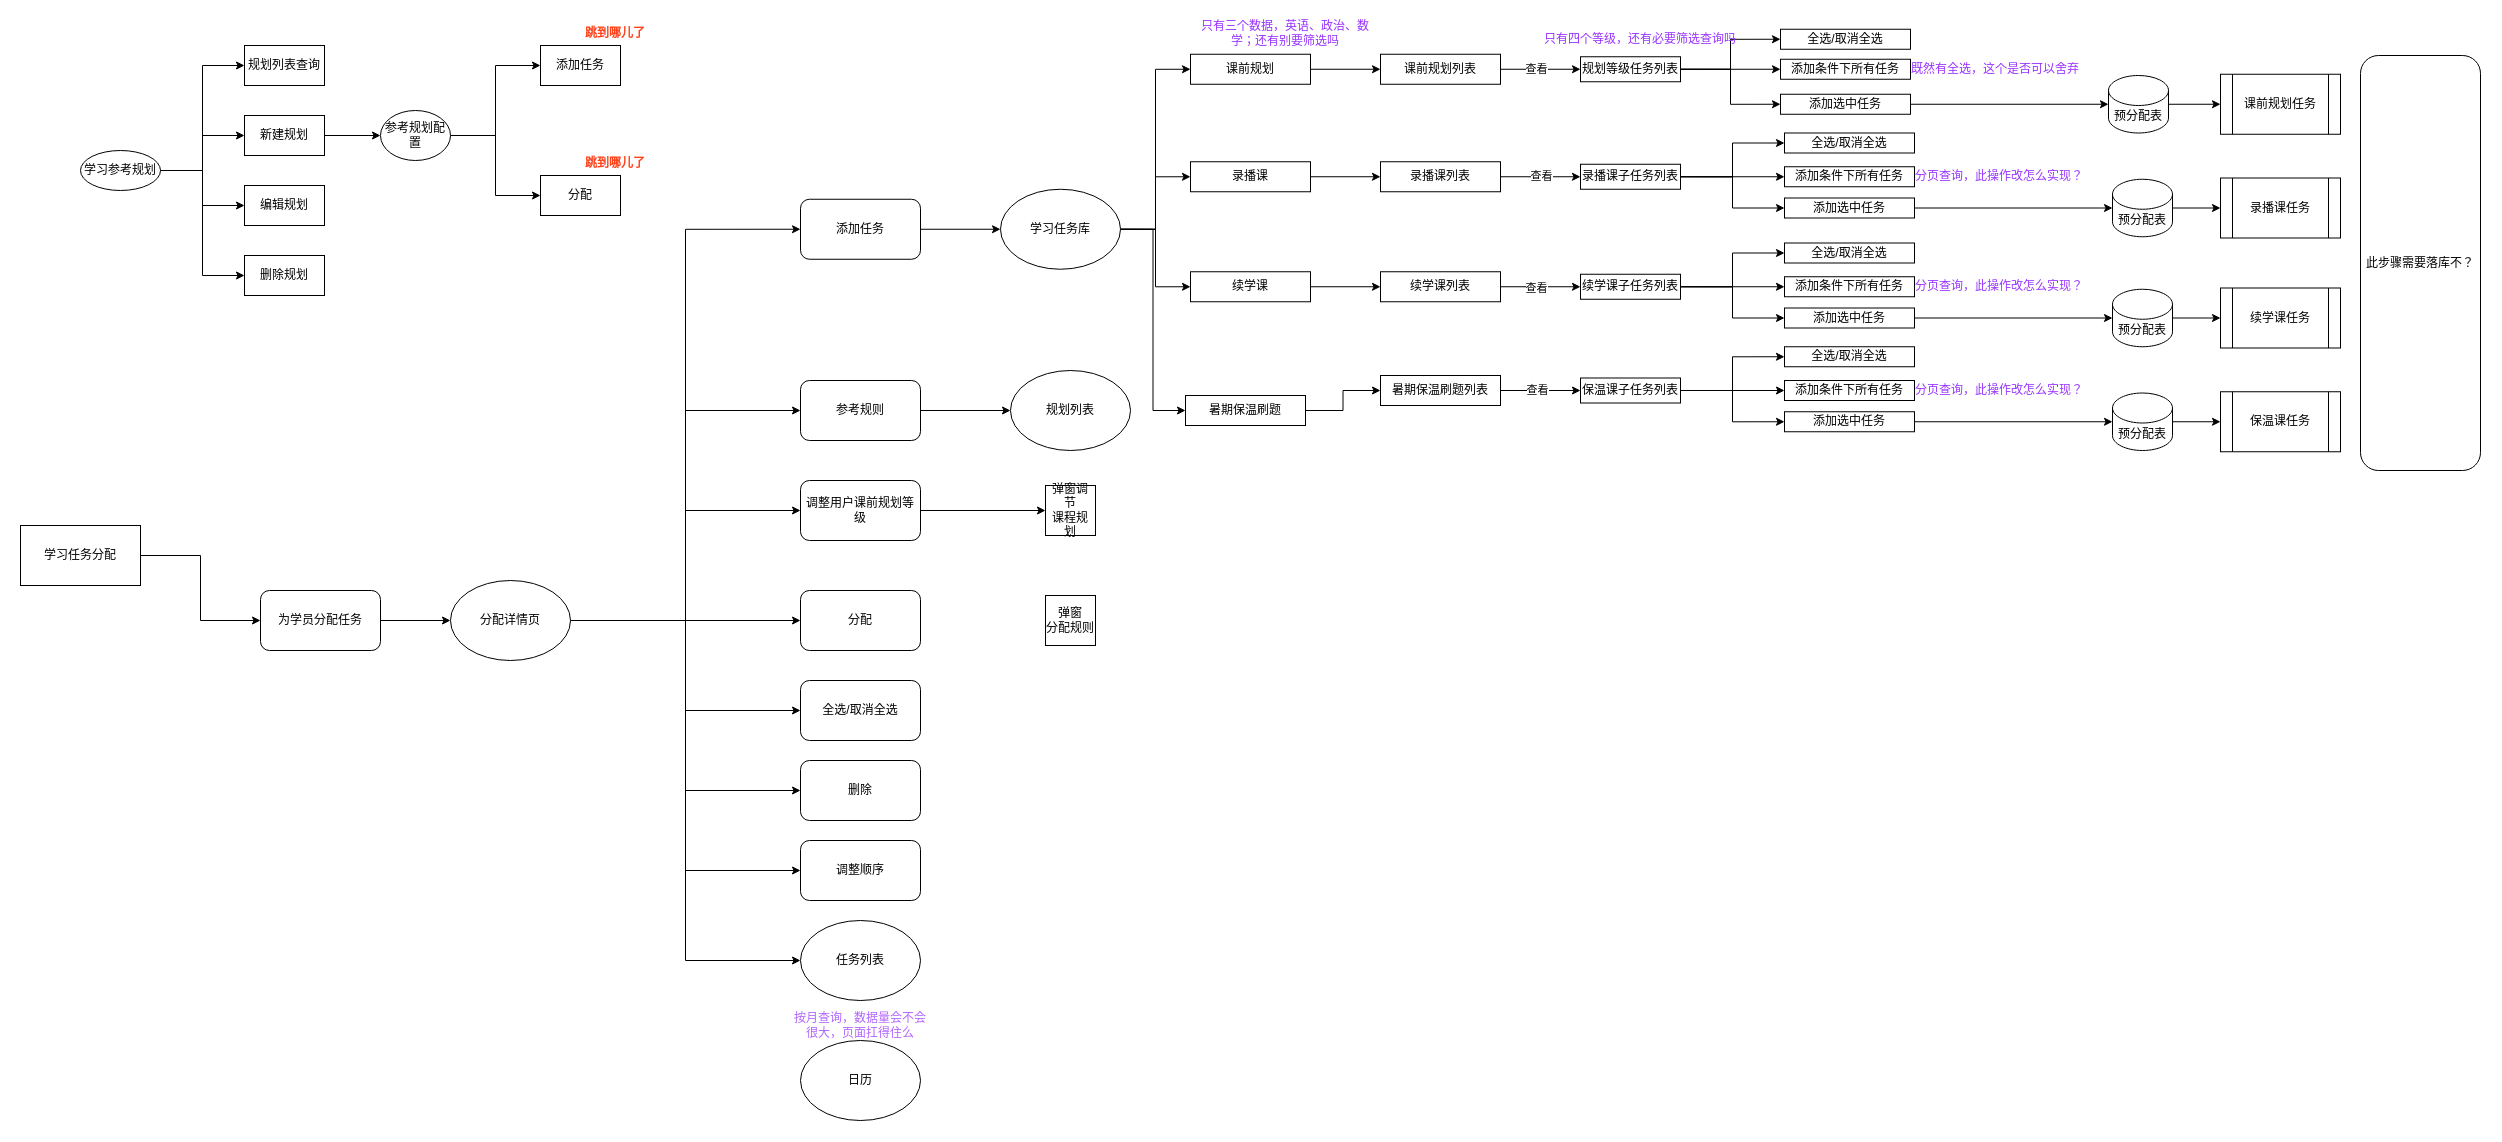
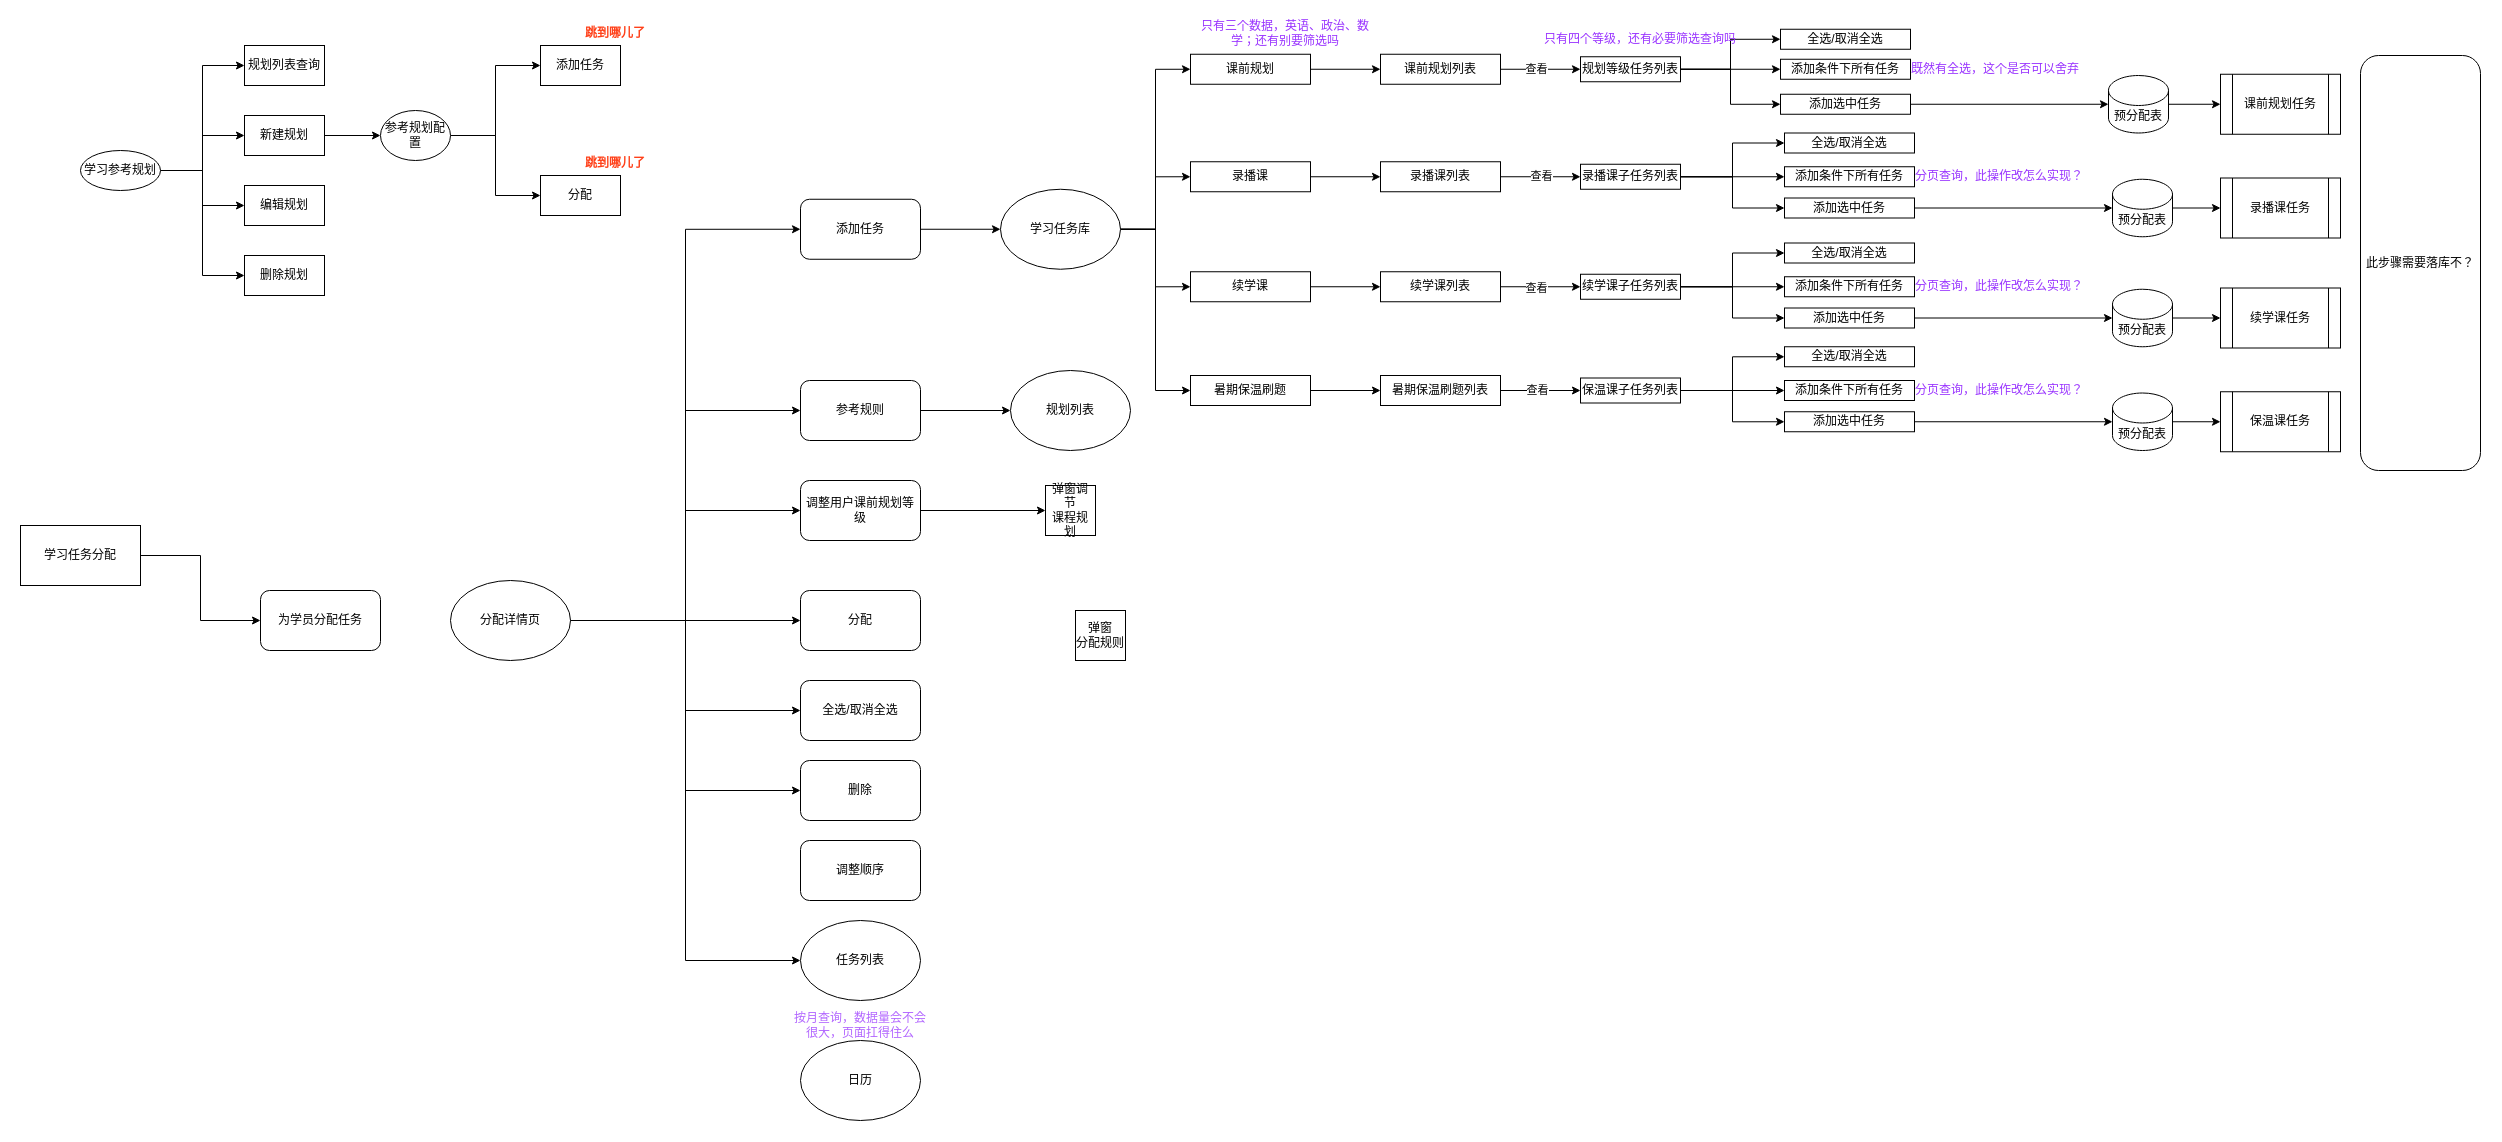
node "暑期保温刷题": moved (1246, 411) -> (1251, 391)
edge "为学员分配任务" -> "分配详情页": removed
node "弹窗 分配规则": moved (1071, 621) -> (1101, 636)
edge "分配详情页" -> "调整顺序": removed
